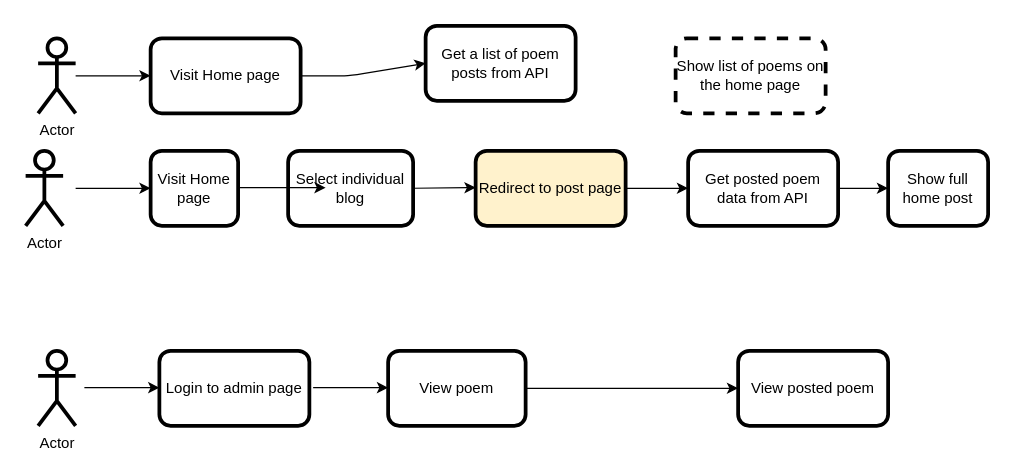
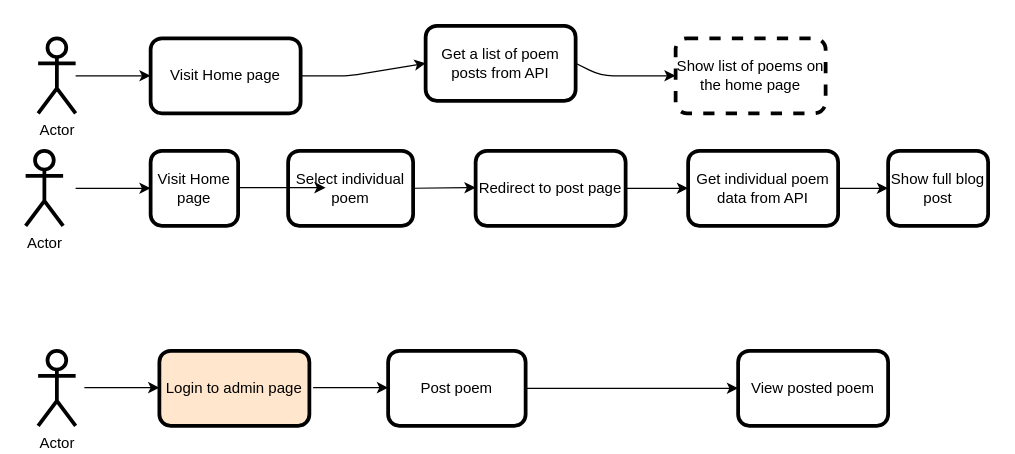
edge "Get a list of poem posts from API" -> "Show list of poems on the home page": added
node "Select individual blog": label "Select individual blog" -> "Select individual poem"
node "Redirect to post page": fillcolor #fff2cc -> #ffffff
node "Get posted poem data from API": label "Get posted poem data from API" -> "Get individual poem data from API"
node "Show full home post": label "Show full home post" -> "Show full blog post"
node "Login to admin page": fillcolor #ffffff -> #ffe6cc
node "View poem": label "View poem" -> "Post poem"
